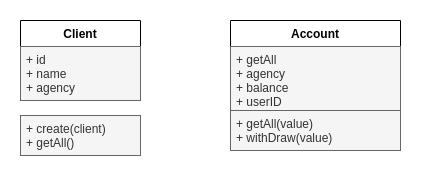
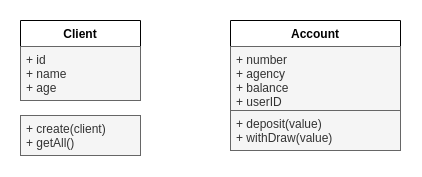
node "+ id + name + agency": label "+ id + name + agency" -> "+ id + name + age"
node "+ getAll + agency + balance + userID": label "+ getAll + agency + balance + userID" -> "+ number + agency + balance + userID"
node "+ getAll(value) + withDraw(value)": label "+ getAll(value) + withDraw(value)" -> "+ deposit(value) + withDraw(value)"
